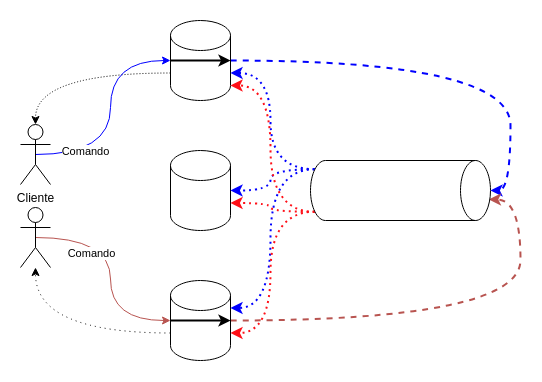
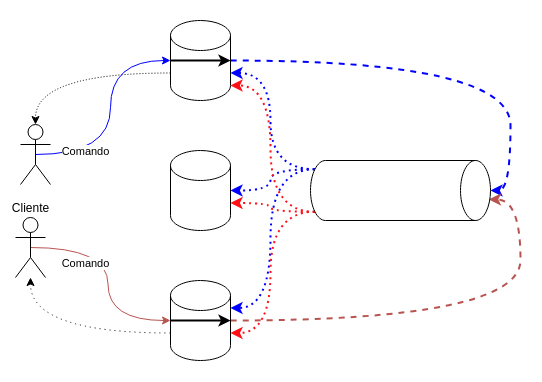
node "Cliente": moved (36, 238) -> (31, 248)
